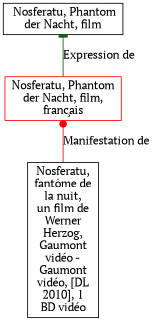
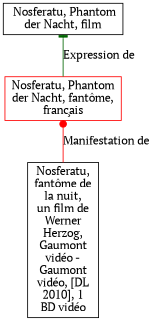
node "Nosferatu, Phantom der Nacht, film, français": label "Nosferatu, Phantom der Nacht, film, français" -> "Nosferatu, Phantom der Nacht, fantôme, français"
